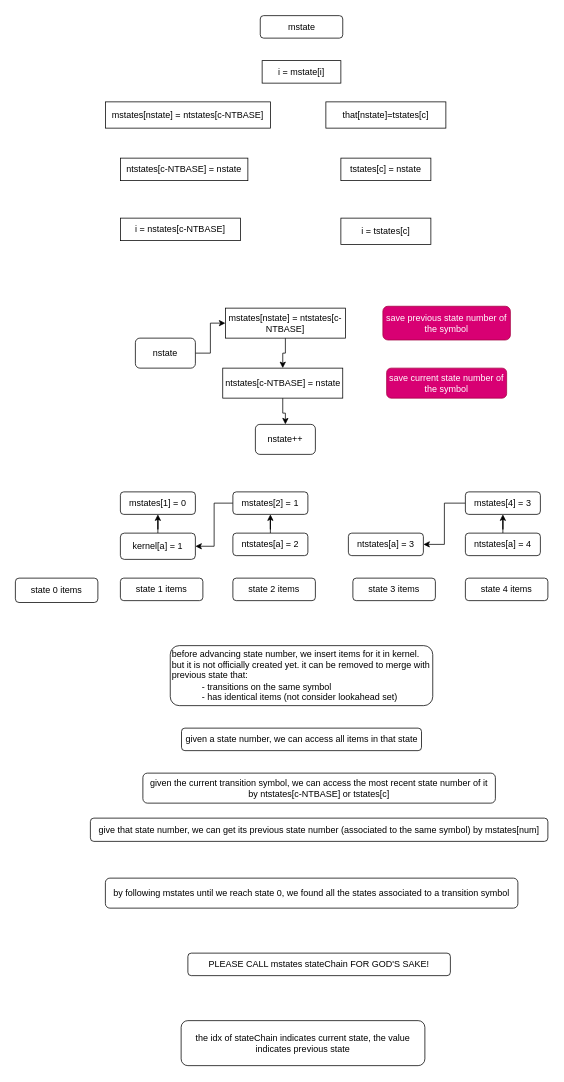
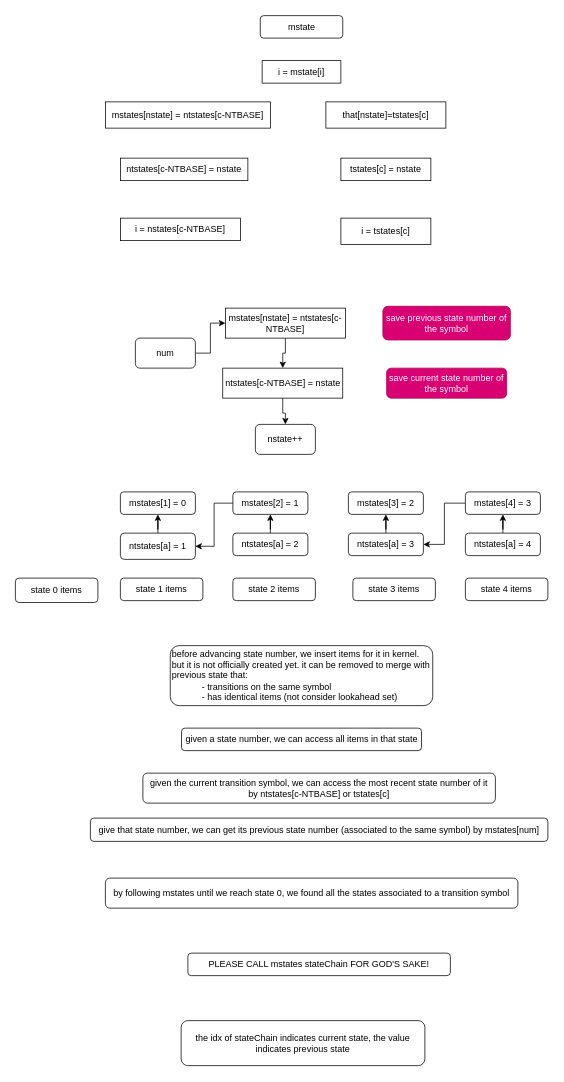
node "nstate": label "nstate" -> "num"
node "mstates[3] = 2": added
edge "ntstates[a] = 3" -> "mstates[3] = 2": added
node "kernel[a] = 1": label "kernel[a] = 1" -> "ntstates[a] = 1"
